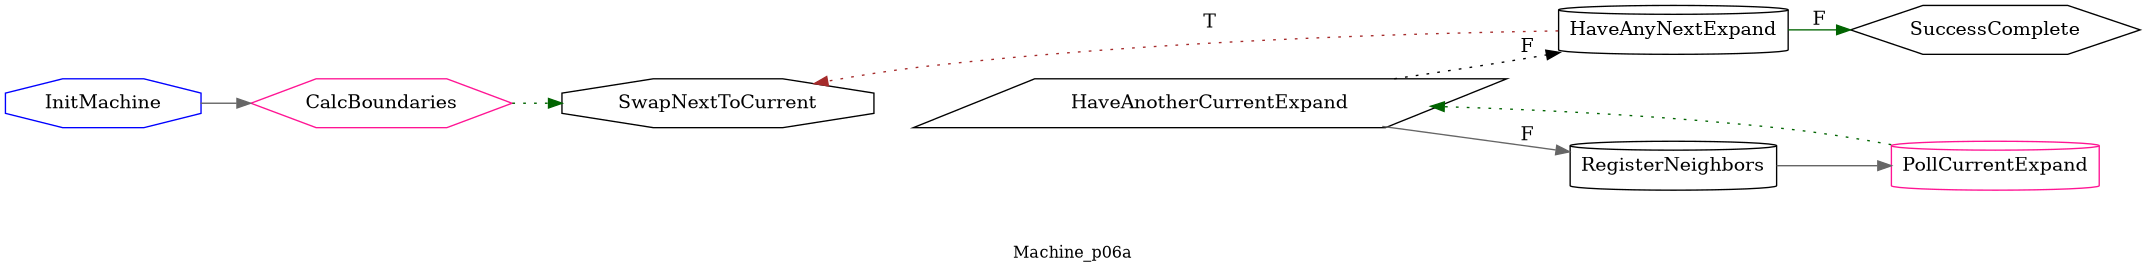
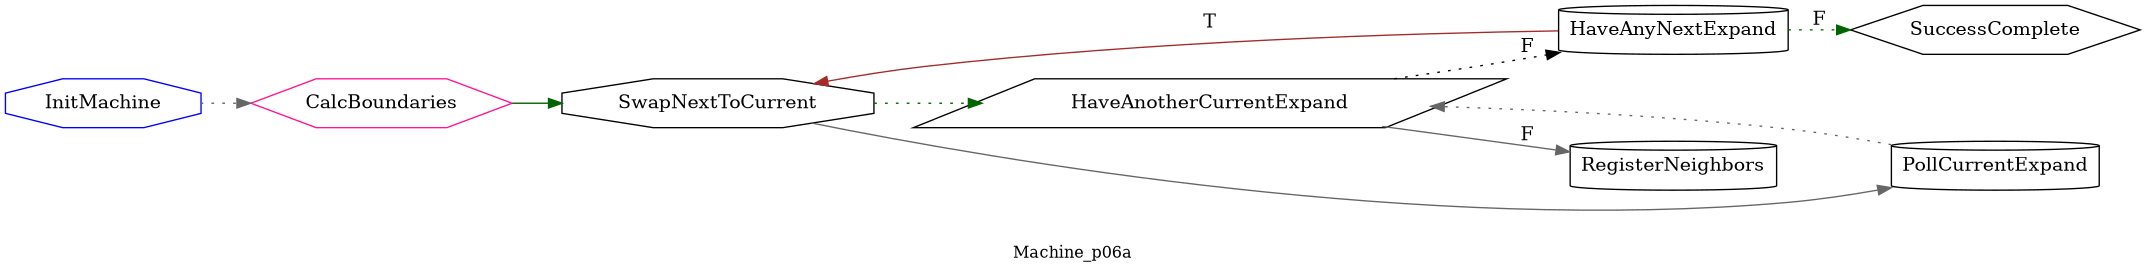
edge "HaveAnyNextExpand" -> "SuccessComplete": style solid -> dotted
edge "HaveAnyNextExpand" -> "SwapNextToCurrent": style dotted -> solid
edge "InitMachine" -> "CalcBoundaries": style solid -> dotted
edge "CalcBoundaries" -> "SwapNextToCurrent": style dotted -> solid
edge "SwapNextToCurrent" -> "HaveAnotherCurrentExpand": added
edge "PollCurrentExpand" -> "HaveAnotherCurrentExpand": color darkgreen -> gray40
edge "RegisterNeighbors" -> "PollCurrentExpand": now "SwapNextToCurrent" -> "PollCurrentExpand"
node "PollCurrentExpand": color deeppink -> black
